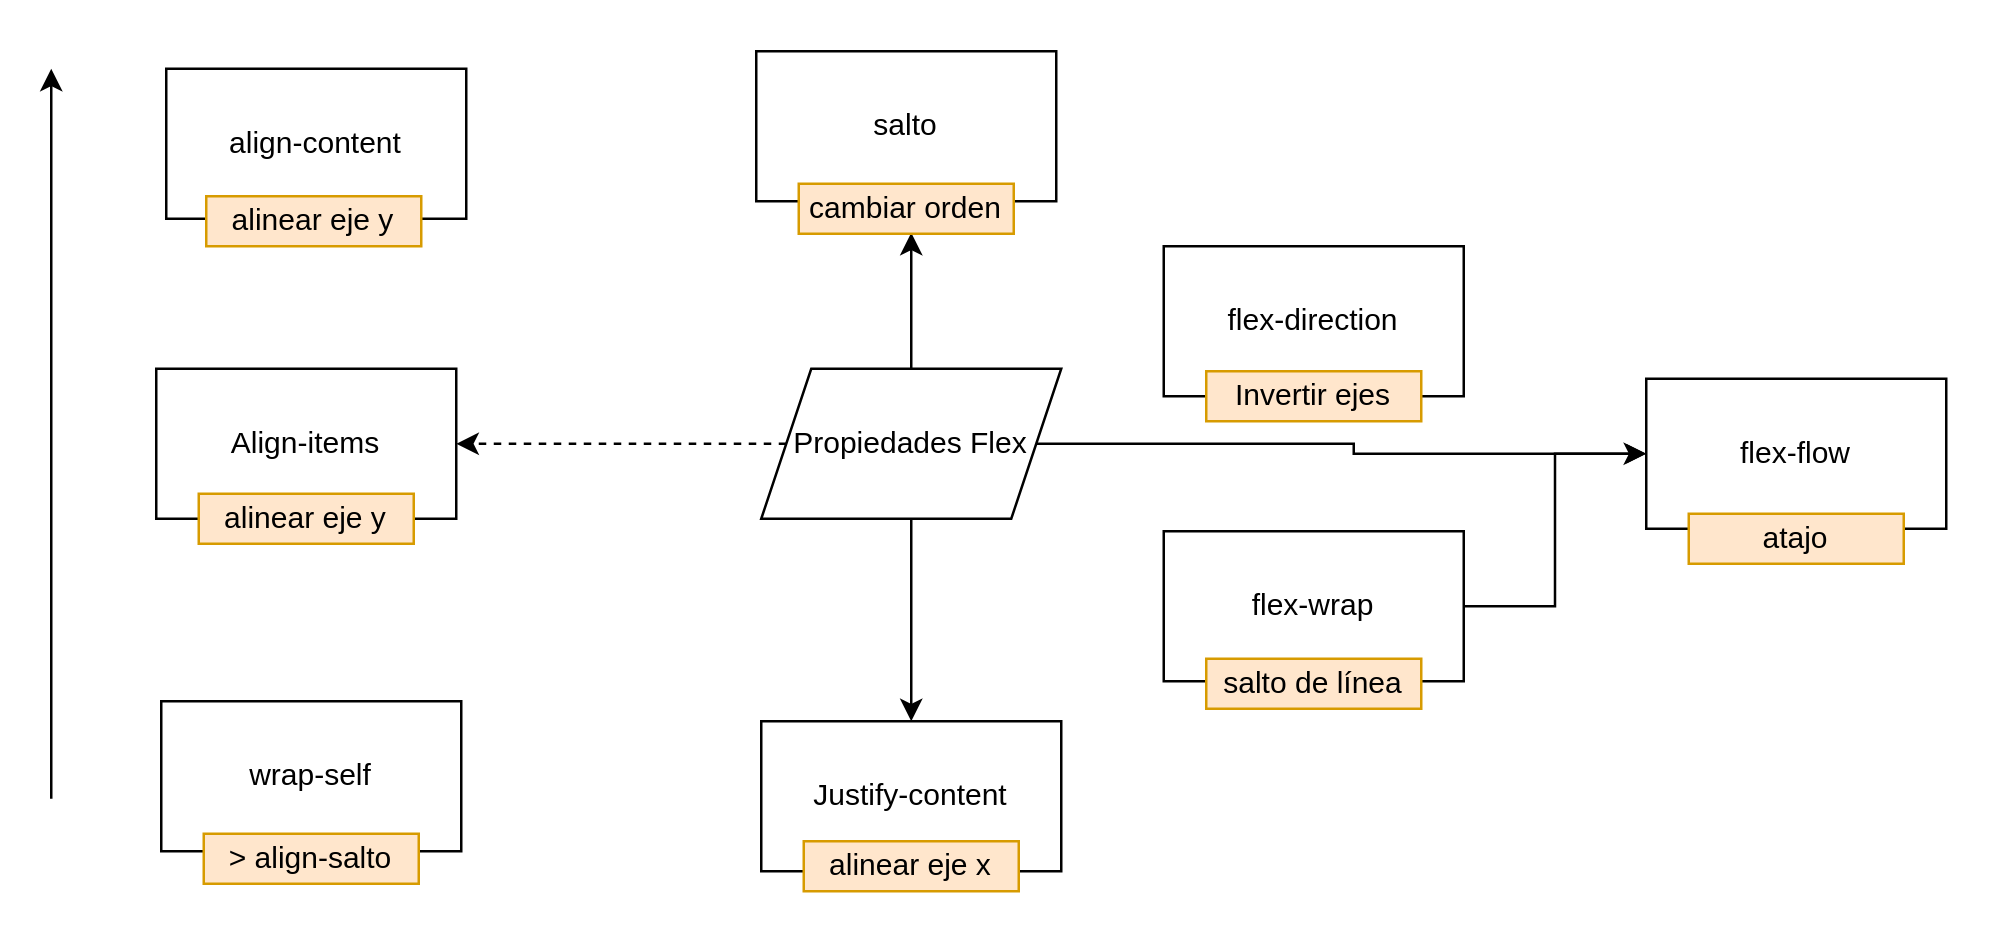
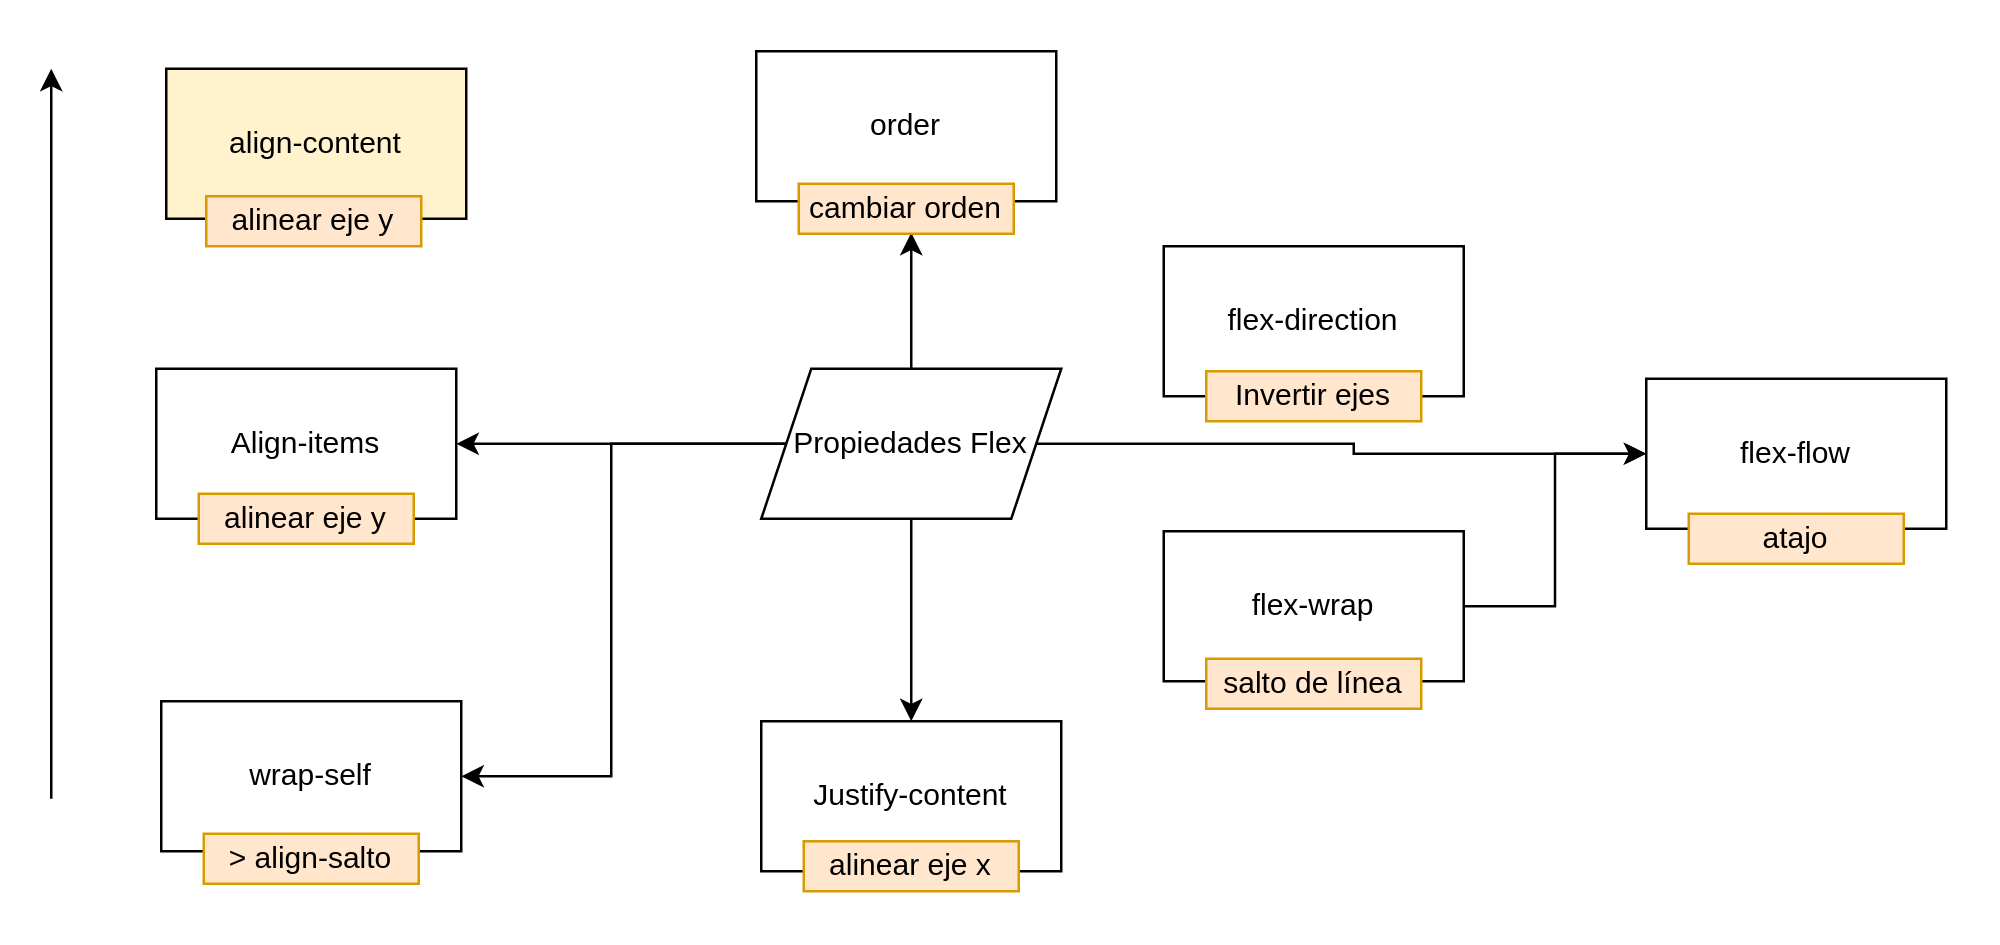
node "salto": label "salto" -> "order"
node "align-content": fillcolor #ffffff -> #fff2cc
edge "Propiedades Flex" -> "Align-items": style dashed -> solid
edge "Propiedades Flex" -> "wrap-self": added
